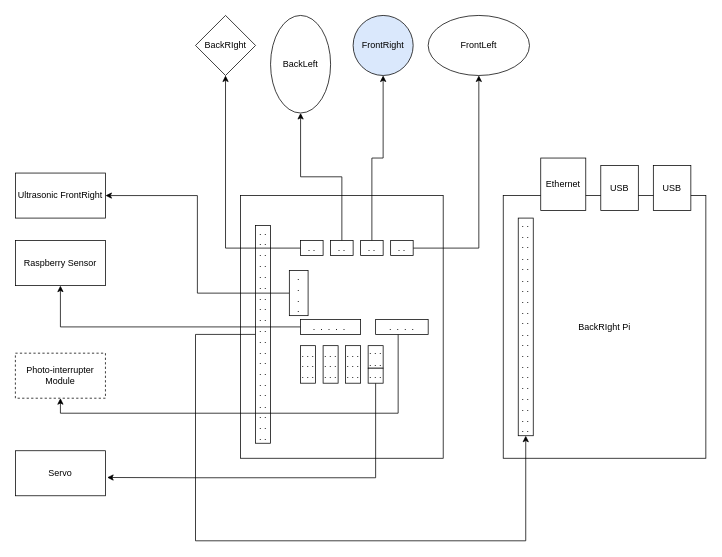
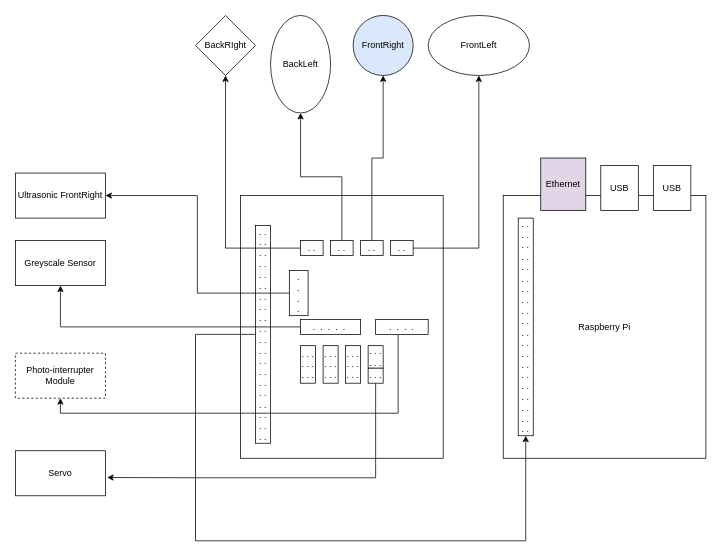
node "Ethernet": fillcolor #ffffff -> #e1d5e7
node "Raspberry Sensor": label "Raspberry Sensor" -> "Greyscale Sensor"
node "BackRIght Pi": label "BackRIght Pi" -> "Raspberry Pi"
